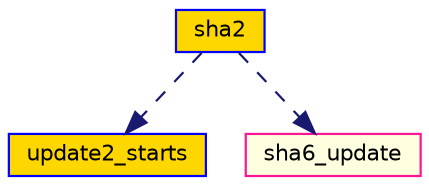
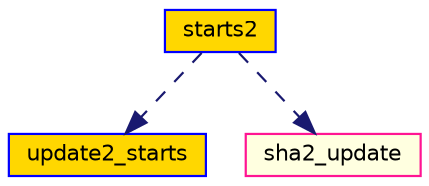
node "sha2": label "sha2" -> "starts2"
node "sha6_update": label "sha6_update" -> "sha2_update"
